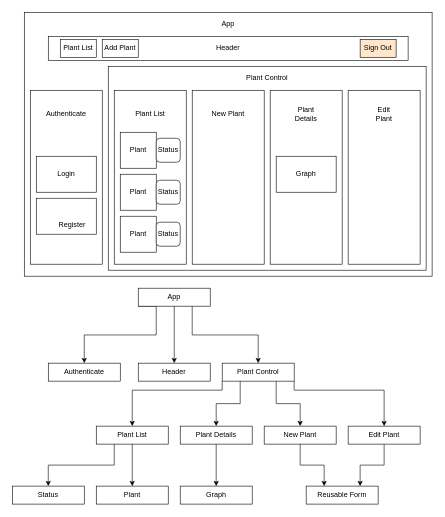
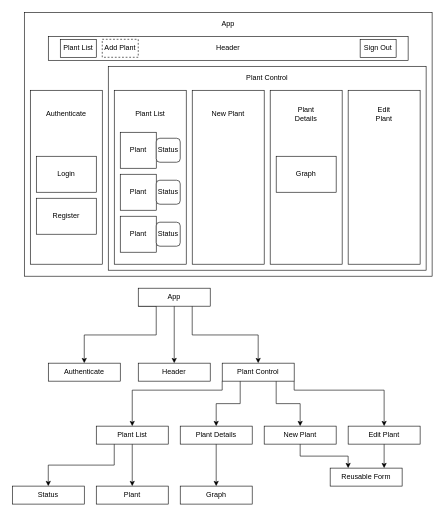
node "Add Plant": style solid -> dashed
node "Sign Out": fillcolor #ffe6cc -> #ffffff
node "Register": moved (72, 225) -> (66, 216)
node "Reusable Form": moved (342, 495) -> (366, 477)
